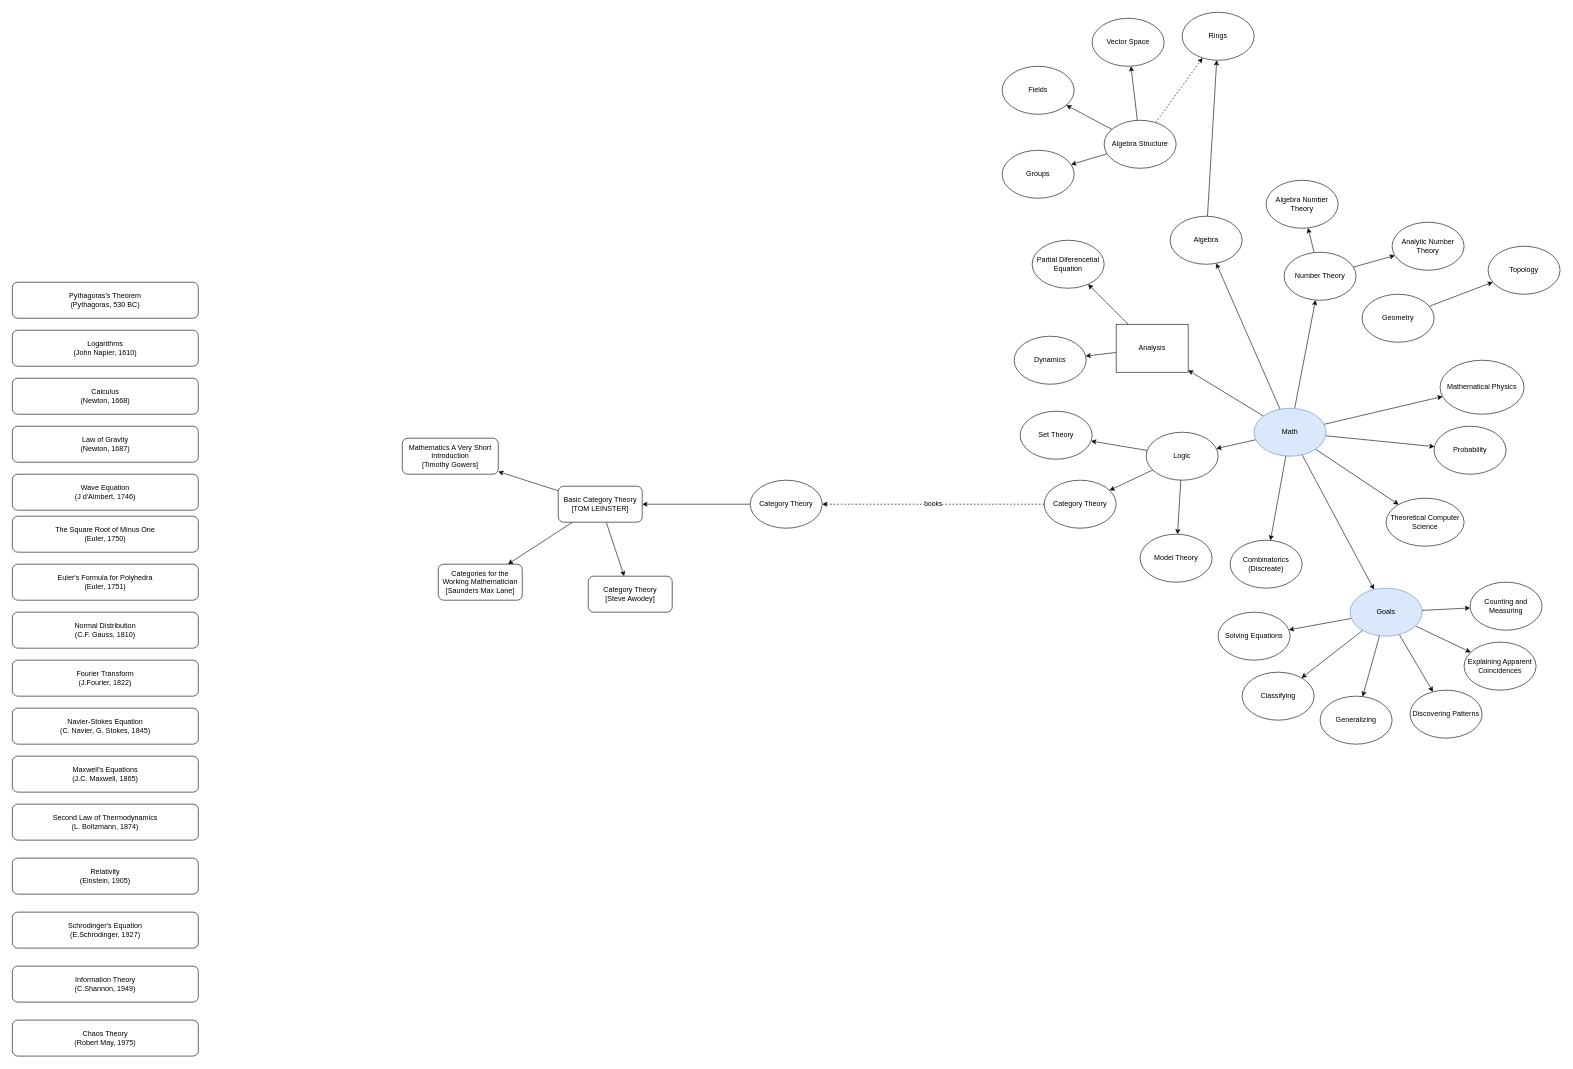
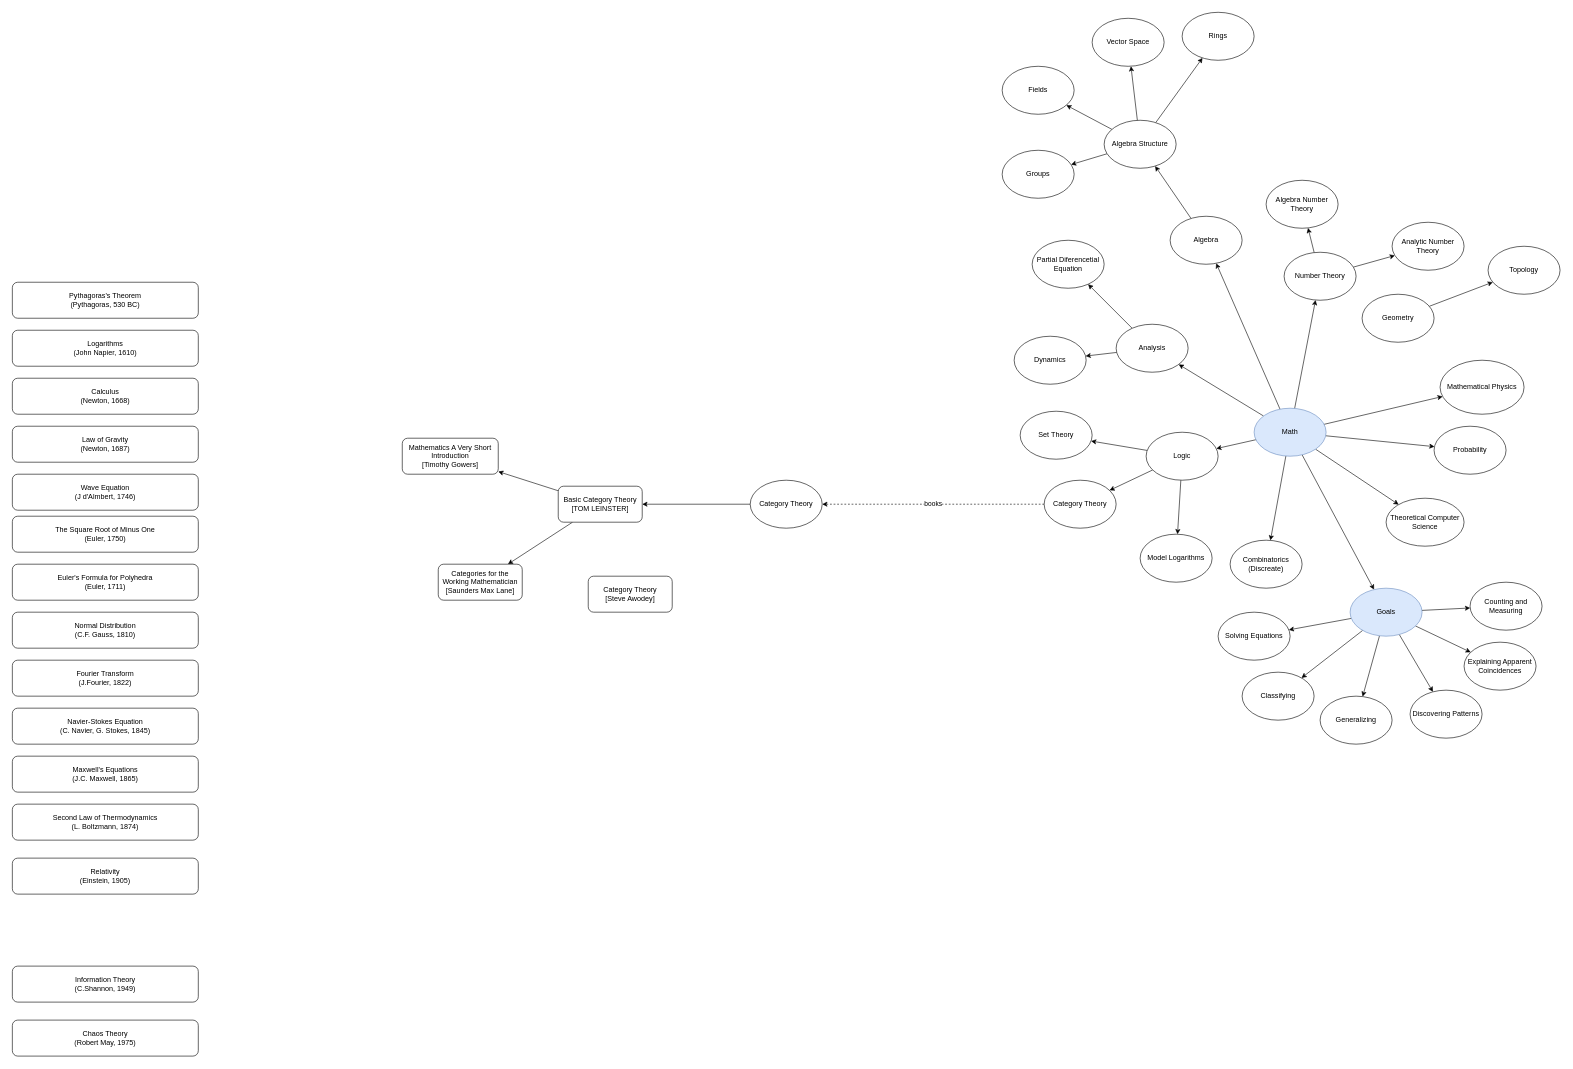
edge "Algebra Structure" -> "Rings": style dashed -> solid
edge "Algebra" -> "Rings": now "Algebra" -> "Algebra Structure"
node "Analysis": shape rectangle -> ellipse
edge "Basic Category Theory [TOM LEINSTER]" -> "Category Theory [Steve Awodey]": removed
node "Model Theory": label "Model Theory" -> "Model Logarithms"
node "Euler's Formula for Polyhedra (Euler, 1751)": label "Euler's Formula for Polyhedra (Euler, 1751)" -> "Euler's Formula for Polyhedra (Euler, 1711)"
node "Schrodinger's Equation (E.Schrodinger, 1927)": removed
